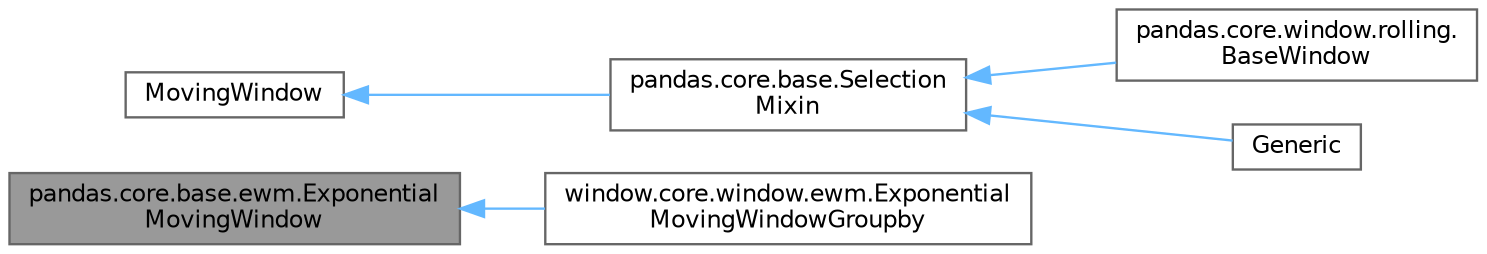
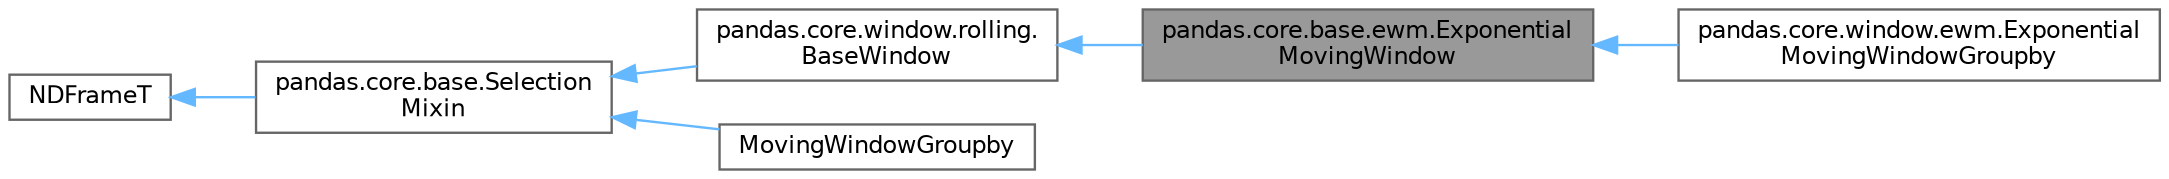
edge "pandas.core.base.ewm.Exponential MovingWindow" -> "pandas.core.window.rolling. BaseWindow": added
node "MovingWindow": label "MovingWindow" -> "NDFrameT"
node "Generic": label "Generic" -> "MovingWindowGroupby"
node "window.core.window.ewm.Exponential MovingWindowGroupby": label "window.core.window.ewm.Exponential MovingWindowGroupby" -> "pandas.core.window.ewm.Exponential MovingWindowGroupby"
